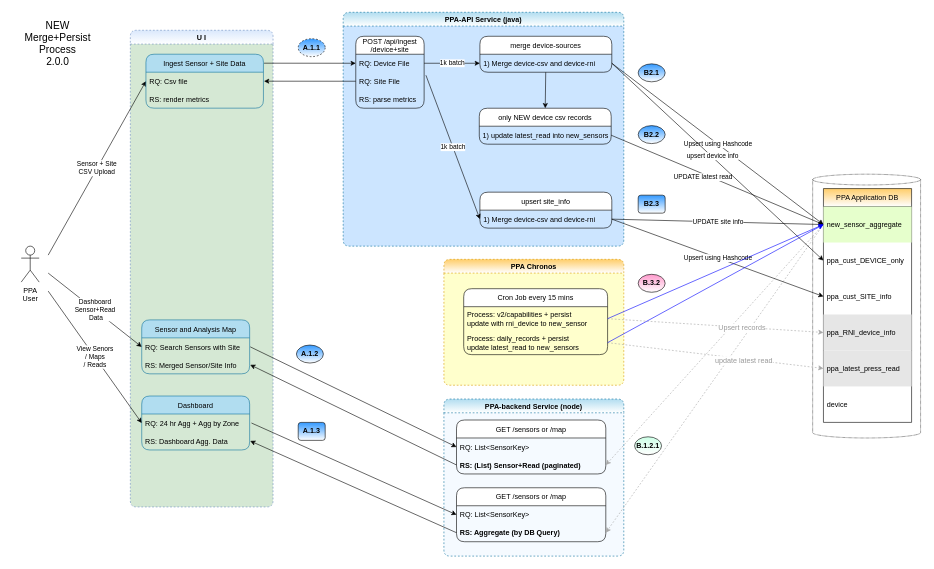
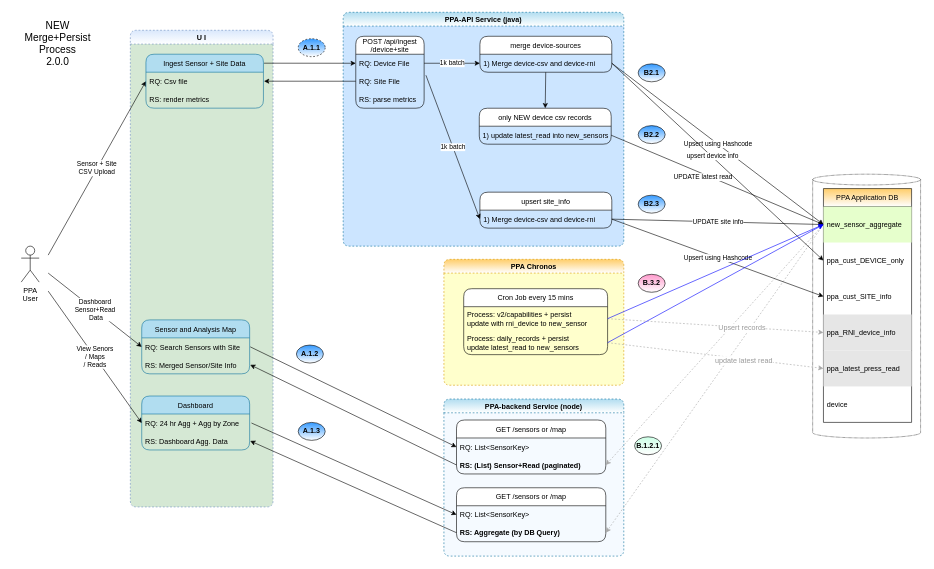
node "B2.3": shape rounded rectangle -> ellipse
node "A.1.3": shape rounded rectangle -> ellipse
